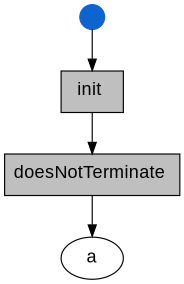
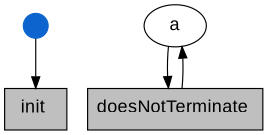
edge "init" -> "doesNotTerminate": now "a" -> "doesNotTerminate"
